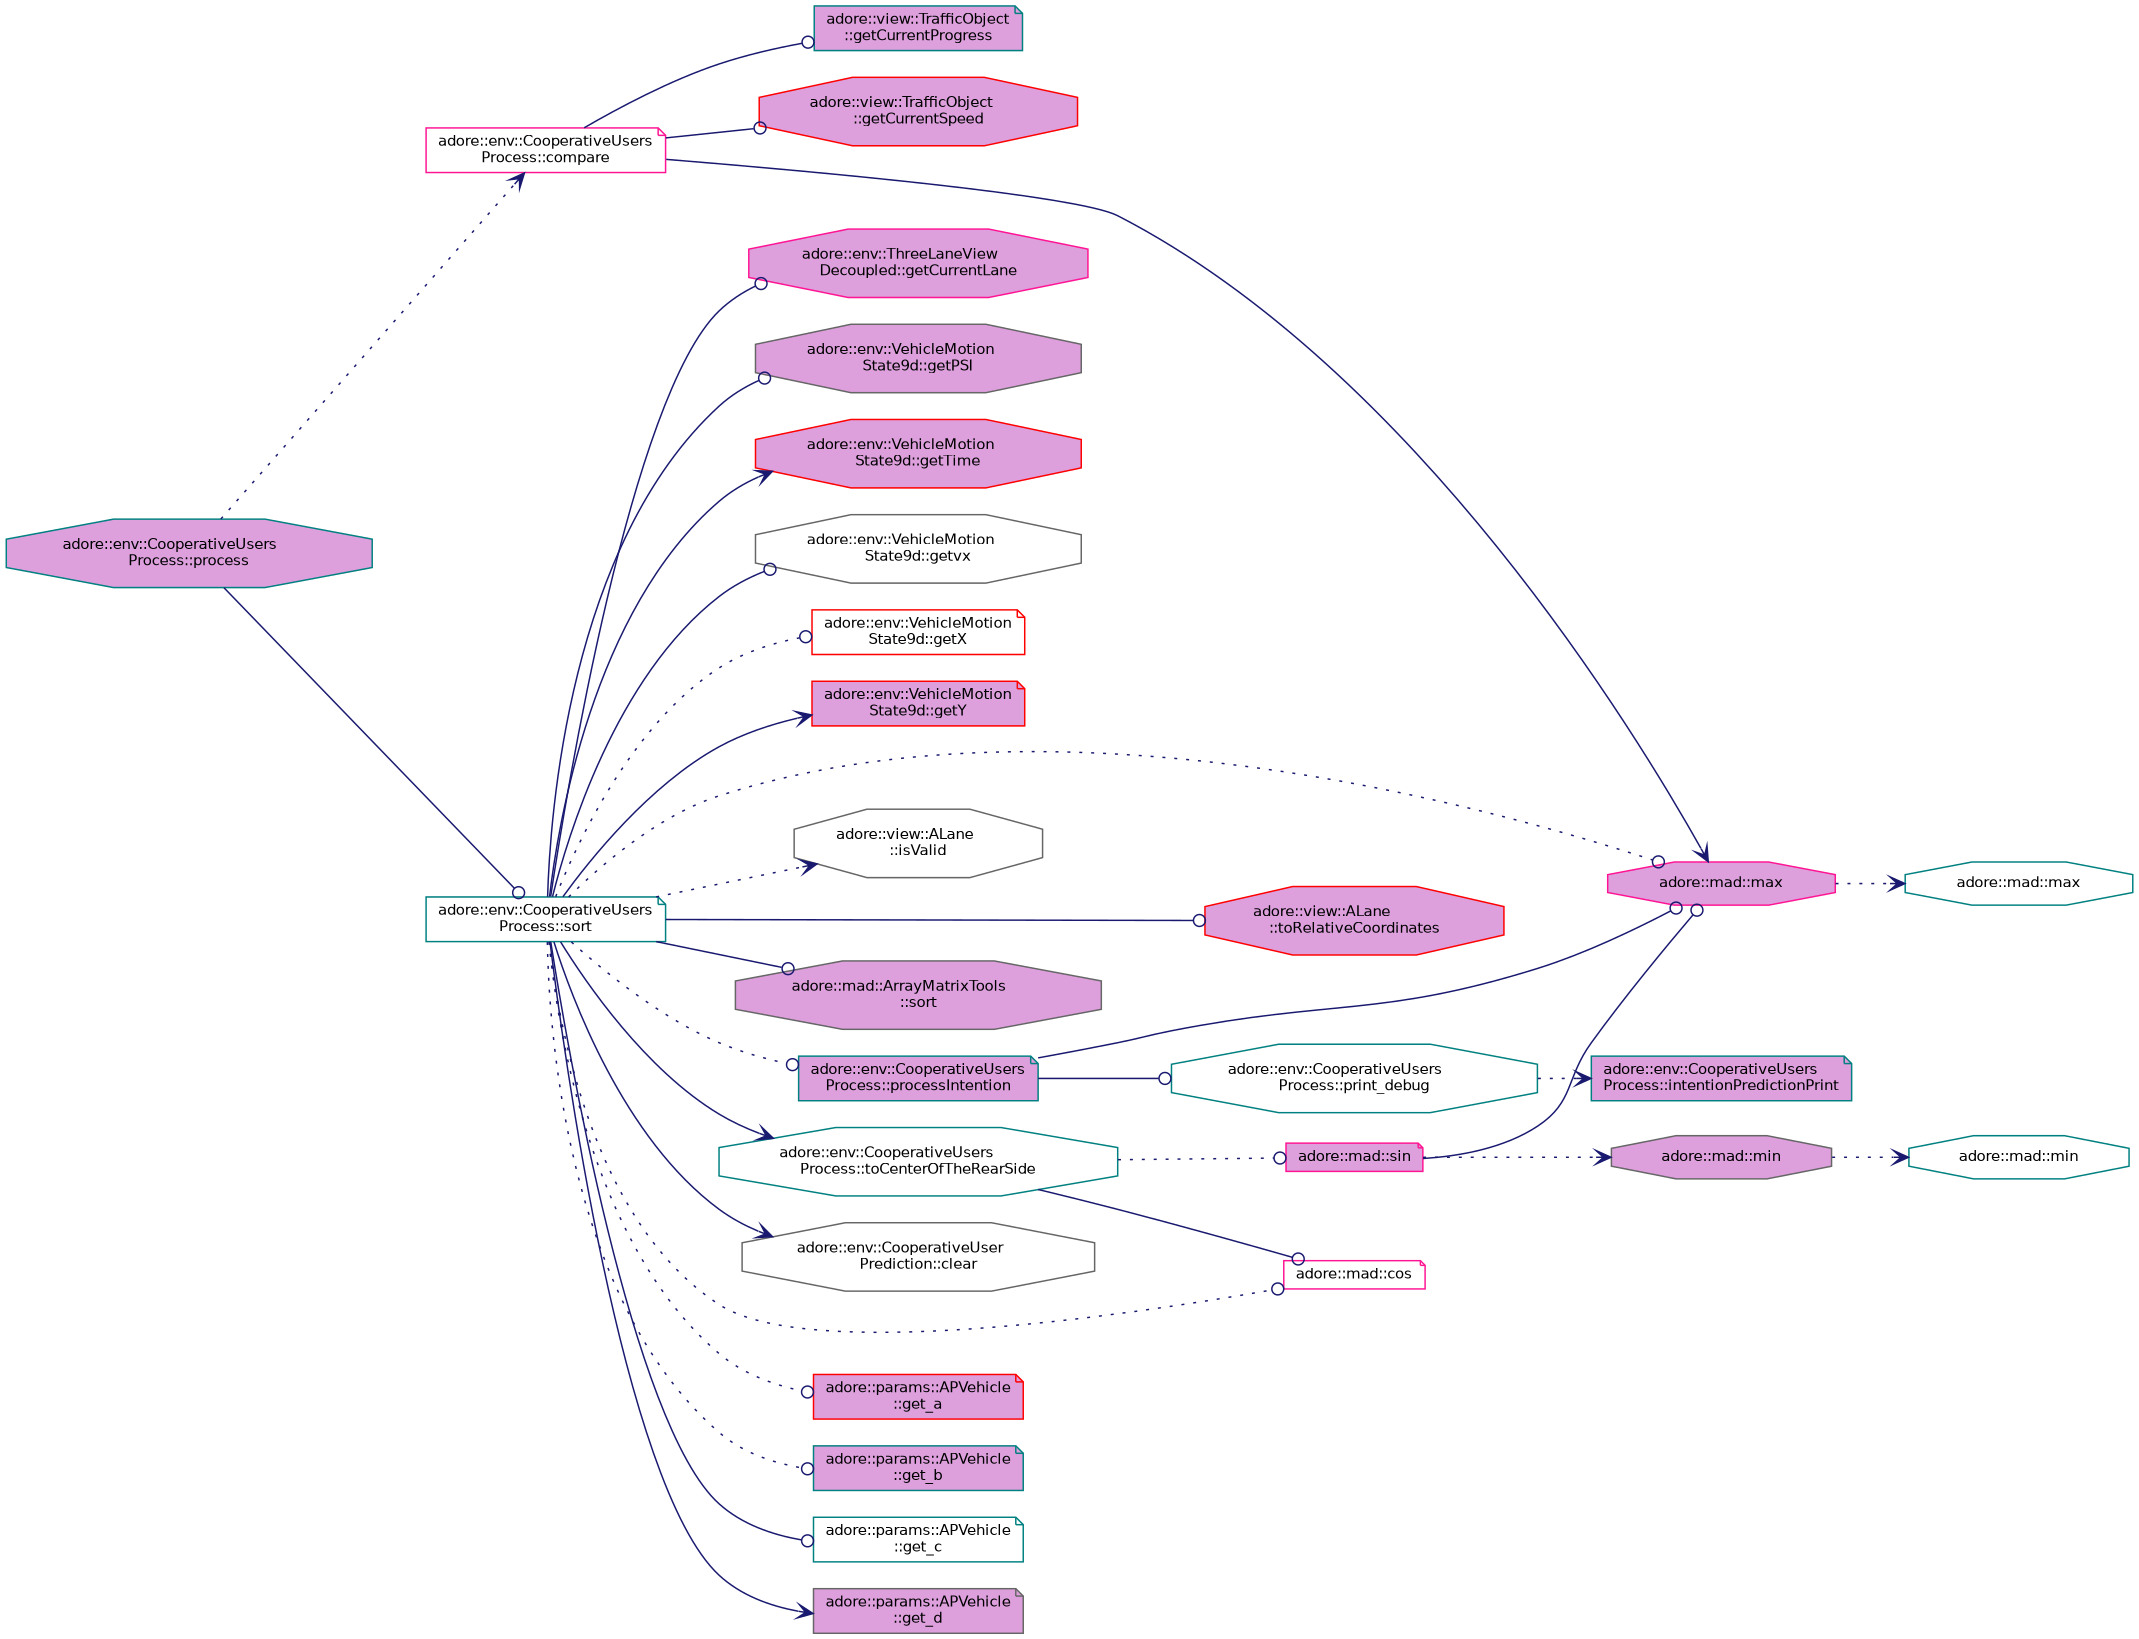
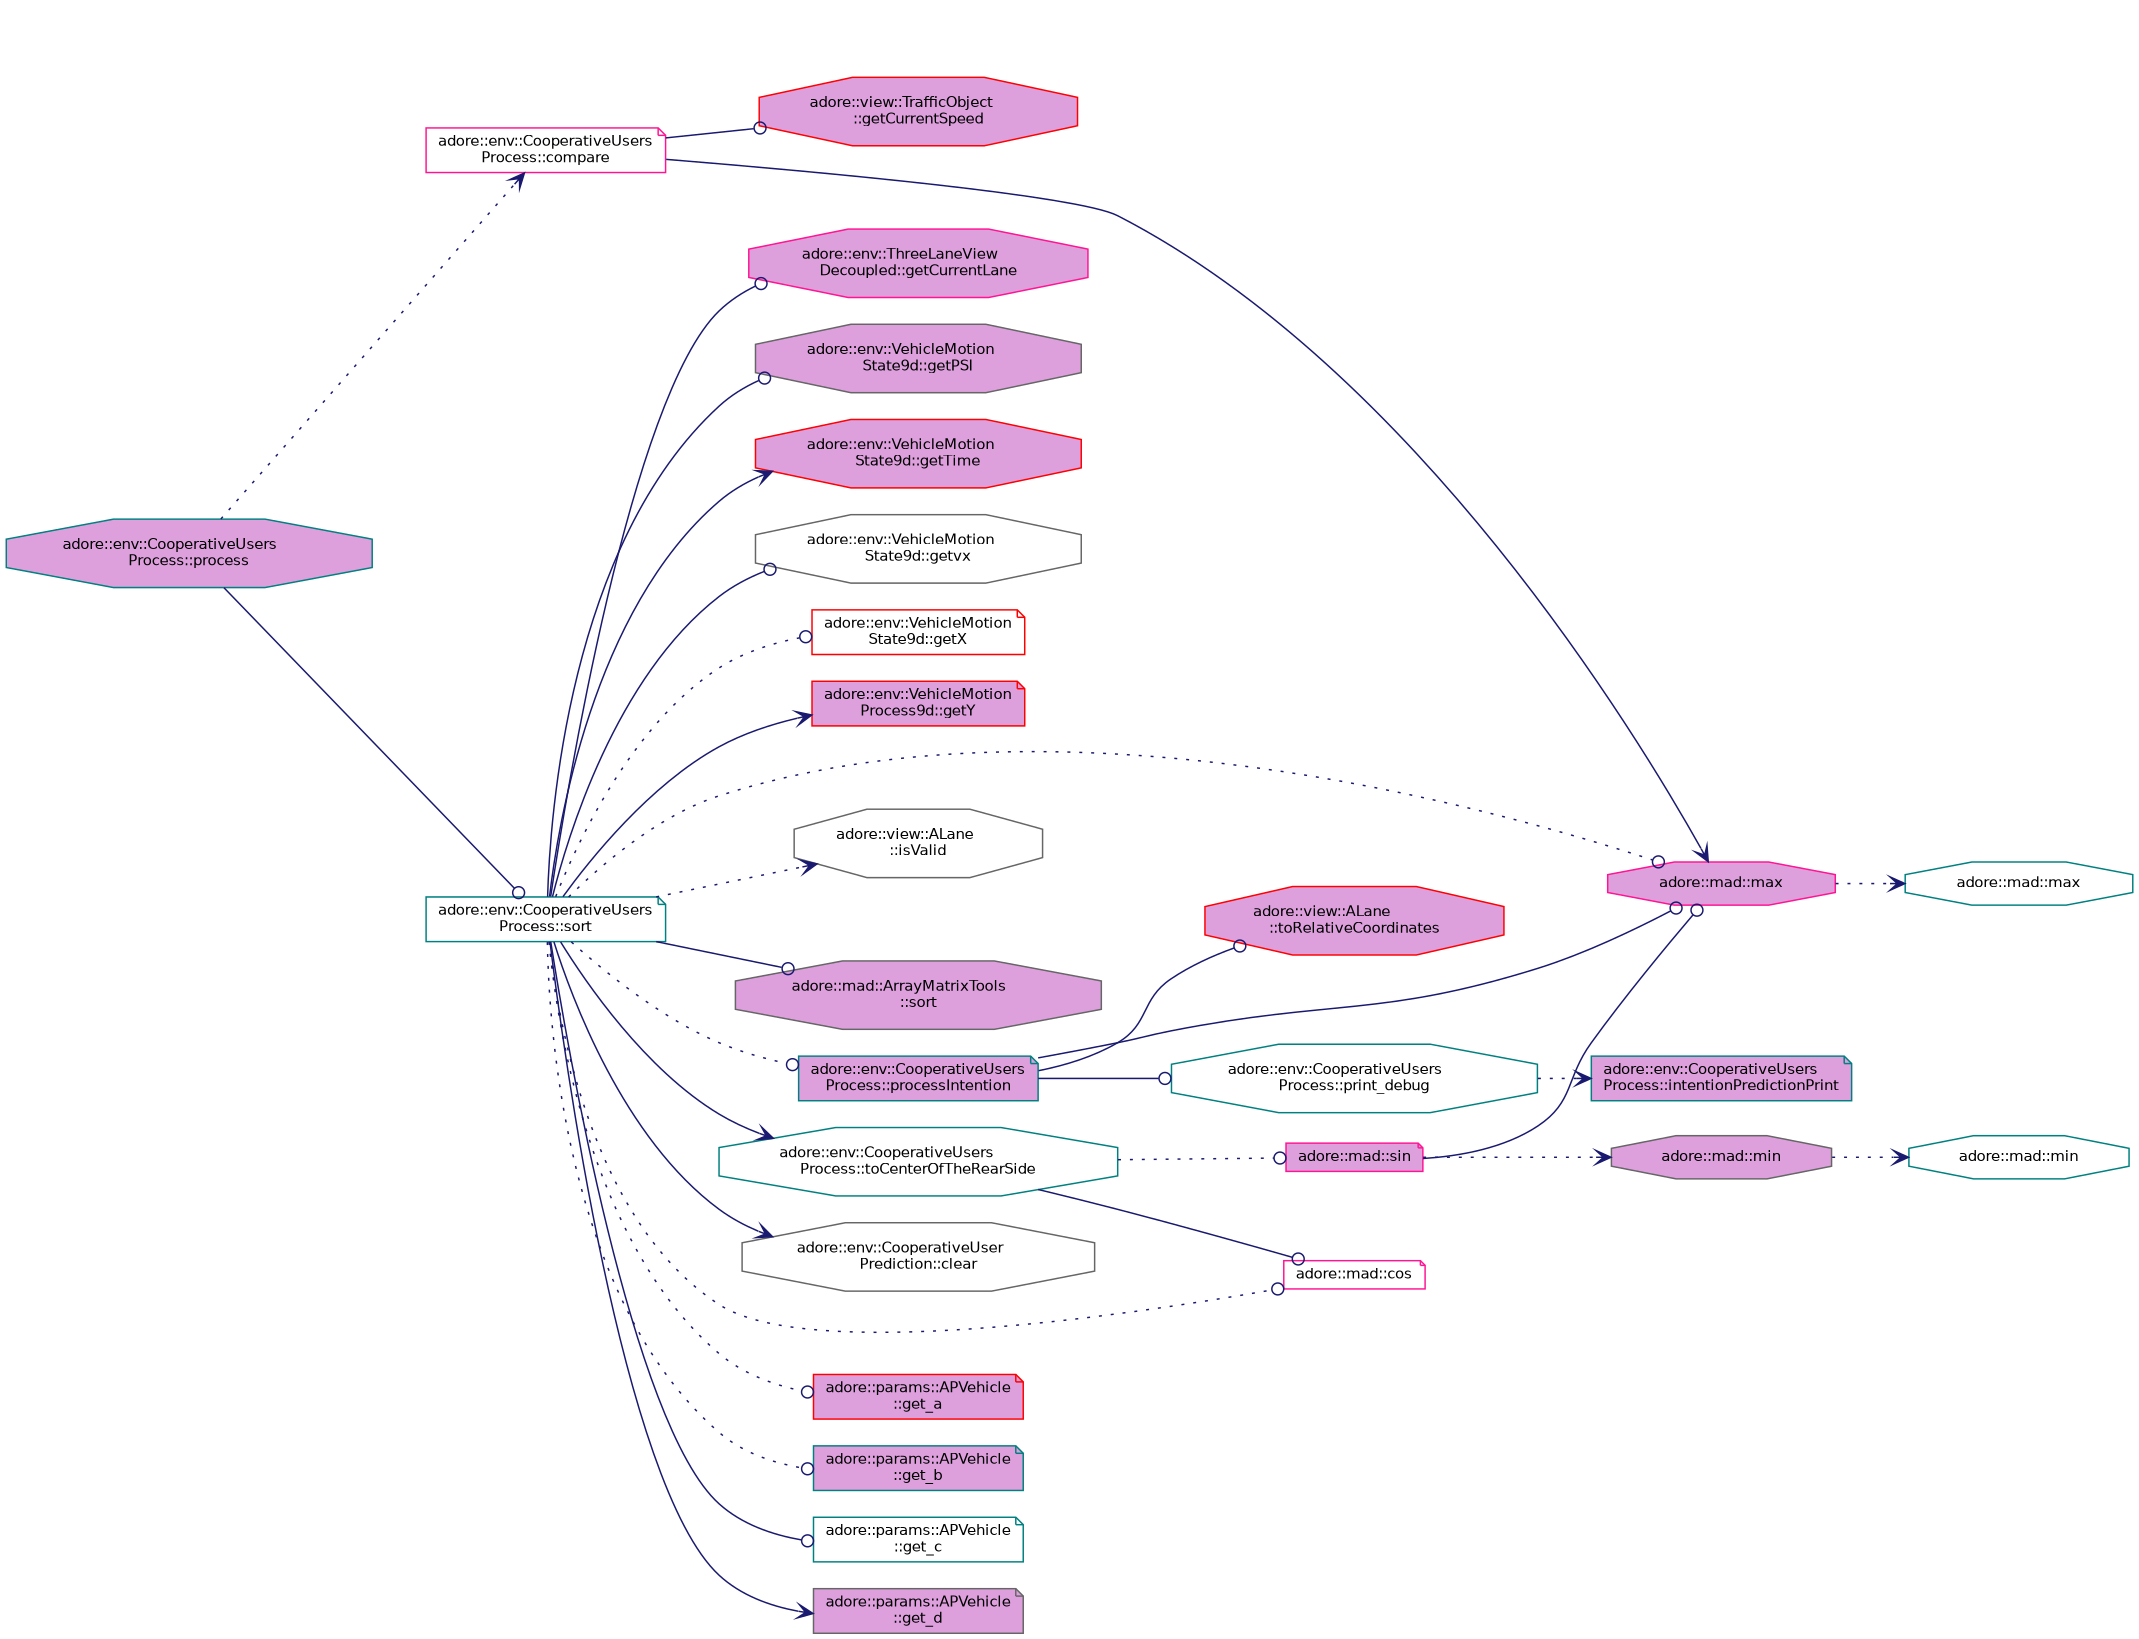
node "adore::view::TrafficObject ::getCurrentProgress": removed
node "adore::env::VehicleMotion State9d::getY": label "adore::env::VehicleMotion State9d::getY" -> "adore::env::VehicleMotion Process9d::getY"
edge "adore::env::CooperativeUsers Process::sort" -> "adore::view::ALane ::toRelativeCoordinates": now "adore::env::CooperativeUsers Process::processIntention" -> "adore::view::ALane ::toRelativeCoordinates"
